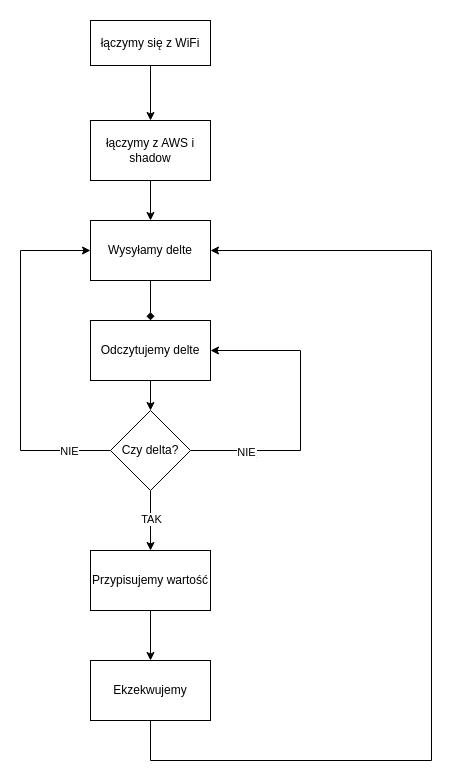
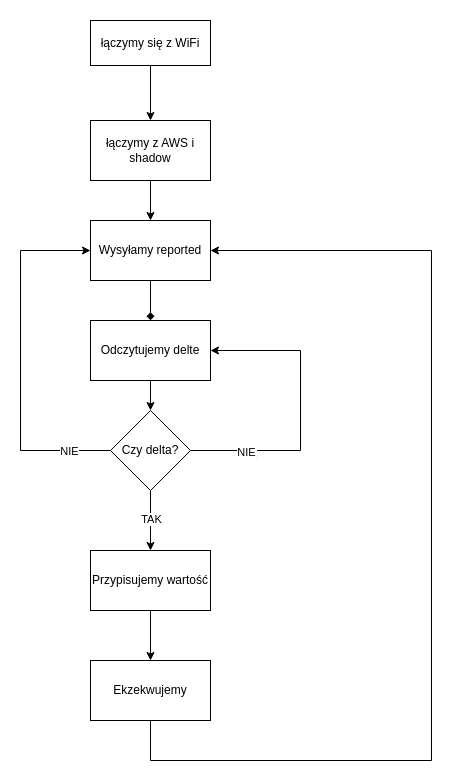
node "Wysyłamy delte": label "Wysyłamy delte" -> "Wysyłamy reported"
